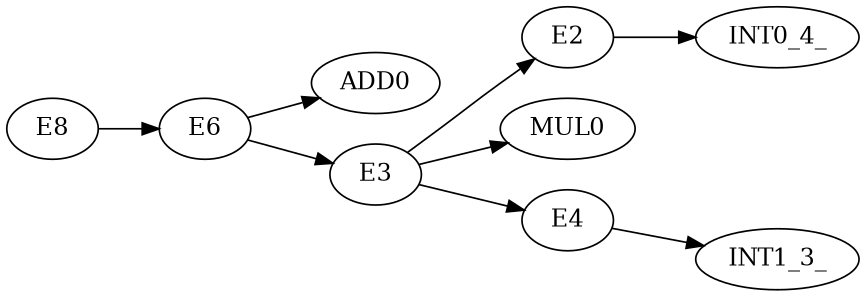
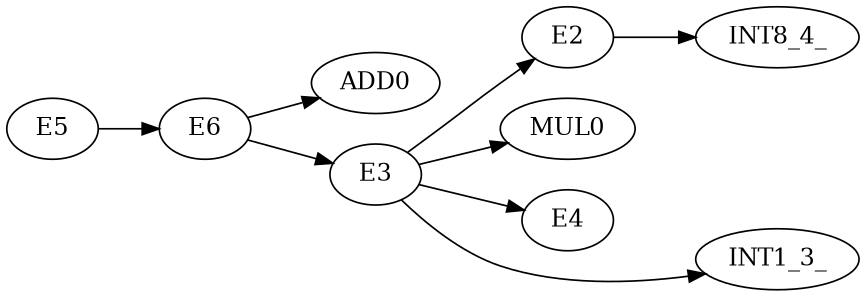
node "INT0_4_": label "INT0_4_" -> "INT8_4_"
node "E8": label "E8" -> "E5"
edge "E4" -> "INT1_3_": now "E3" -> "INT1_3_"
